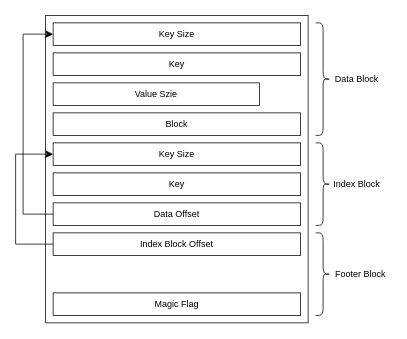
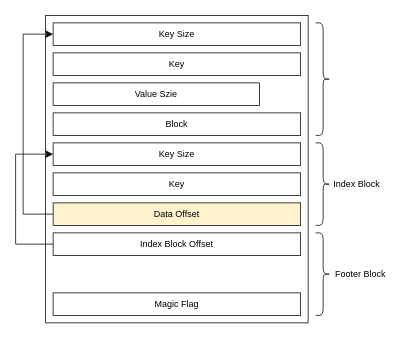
node "Data Block": removed
node "Data Offset": fillcolor #ffffff -> #fff2cc
